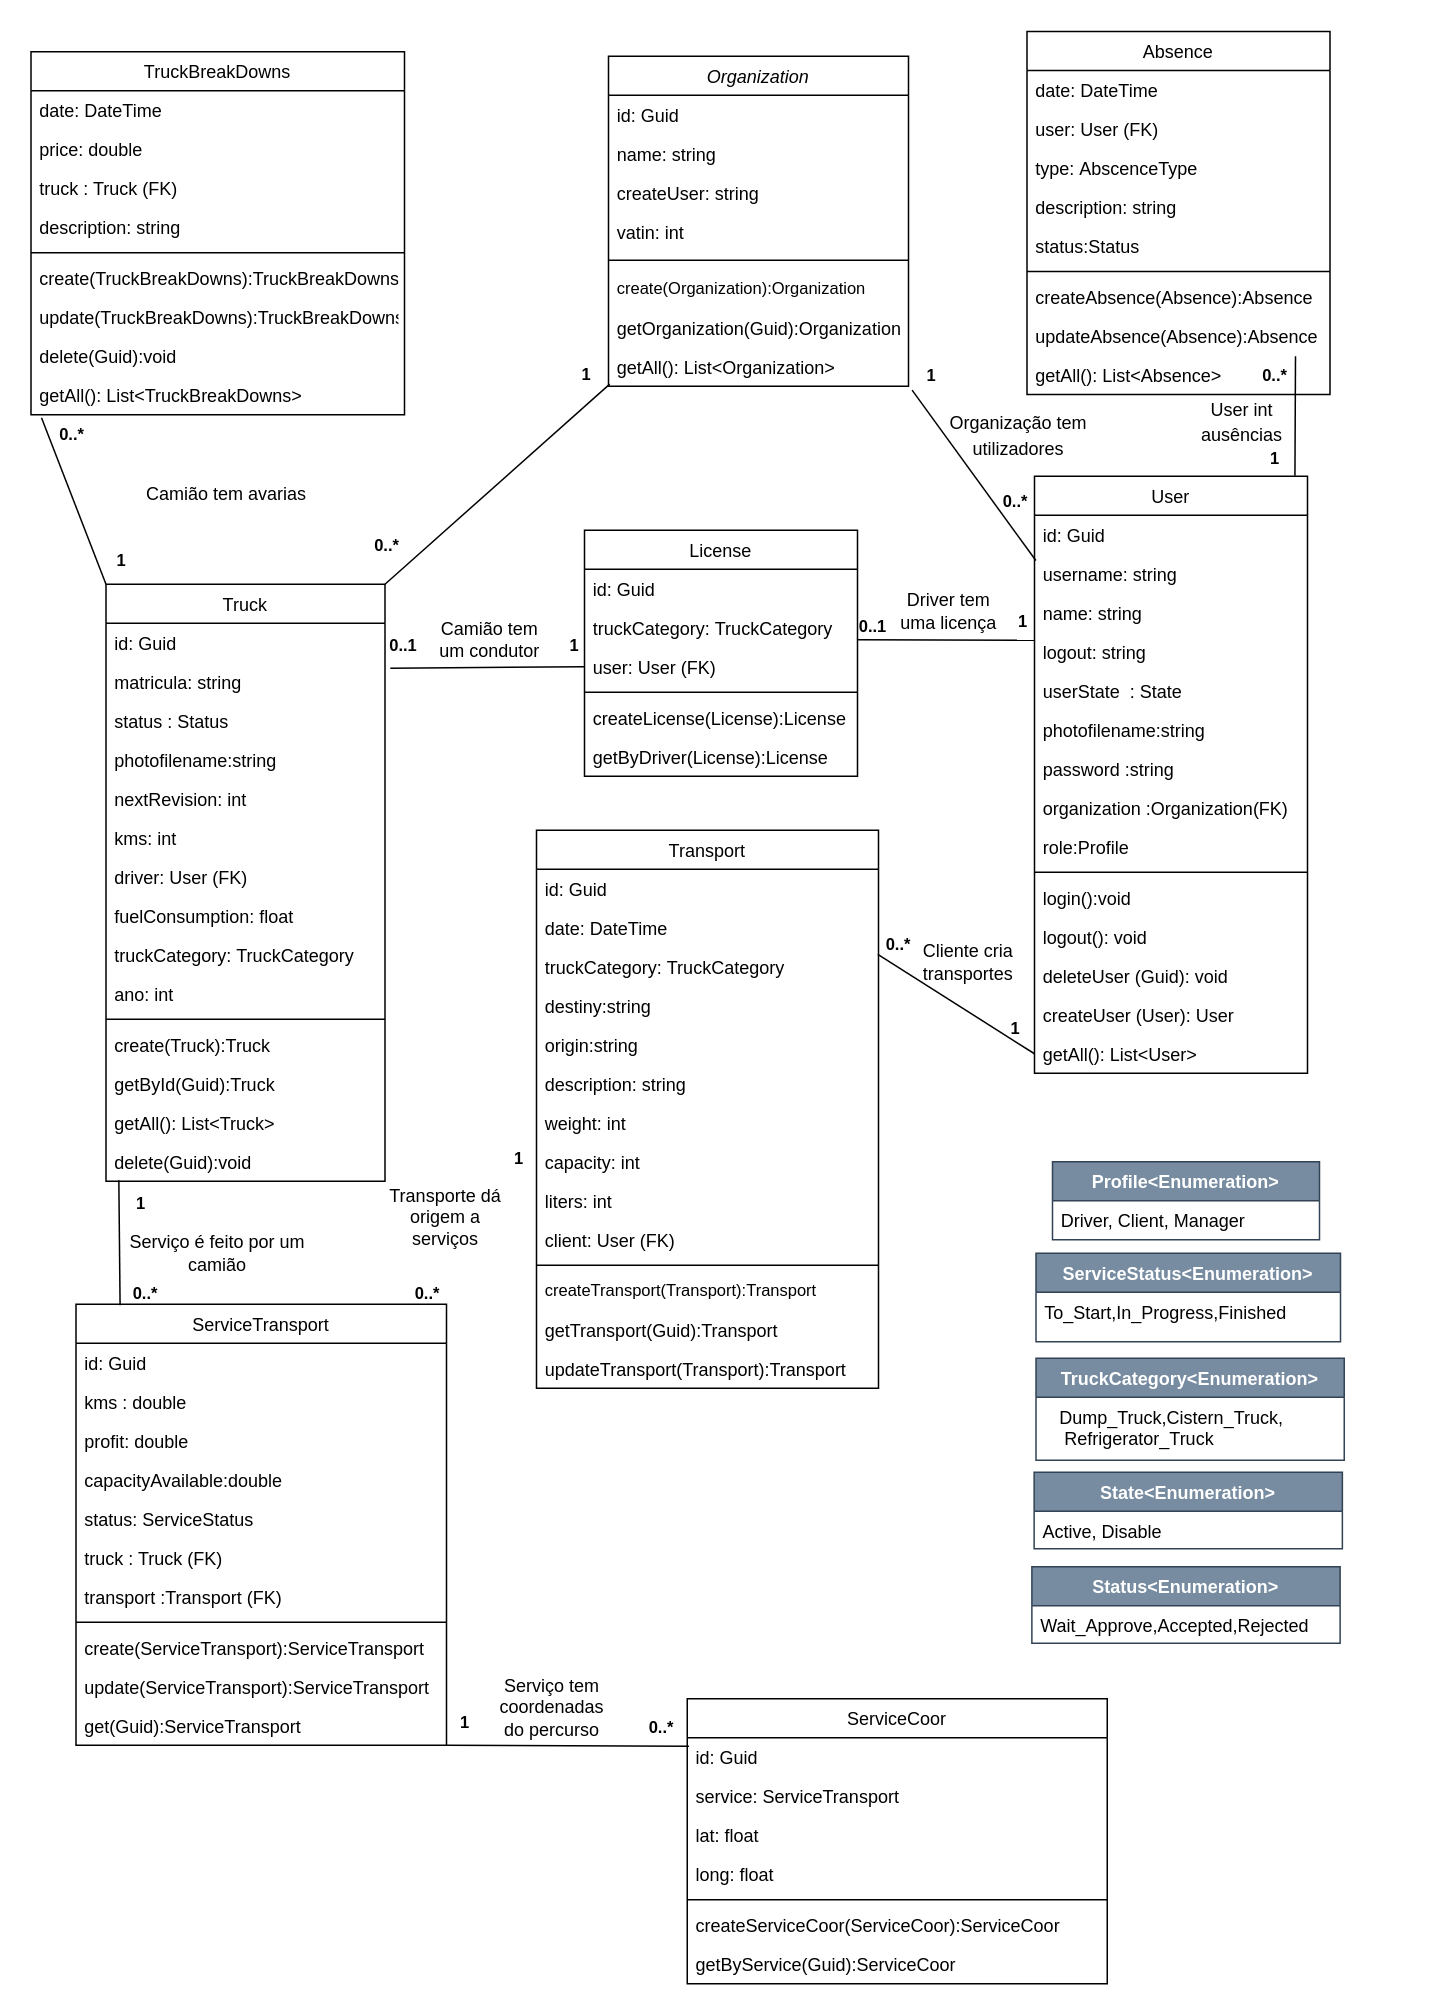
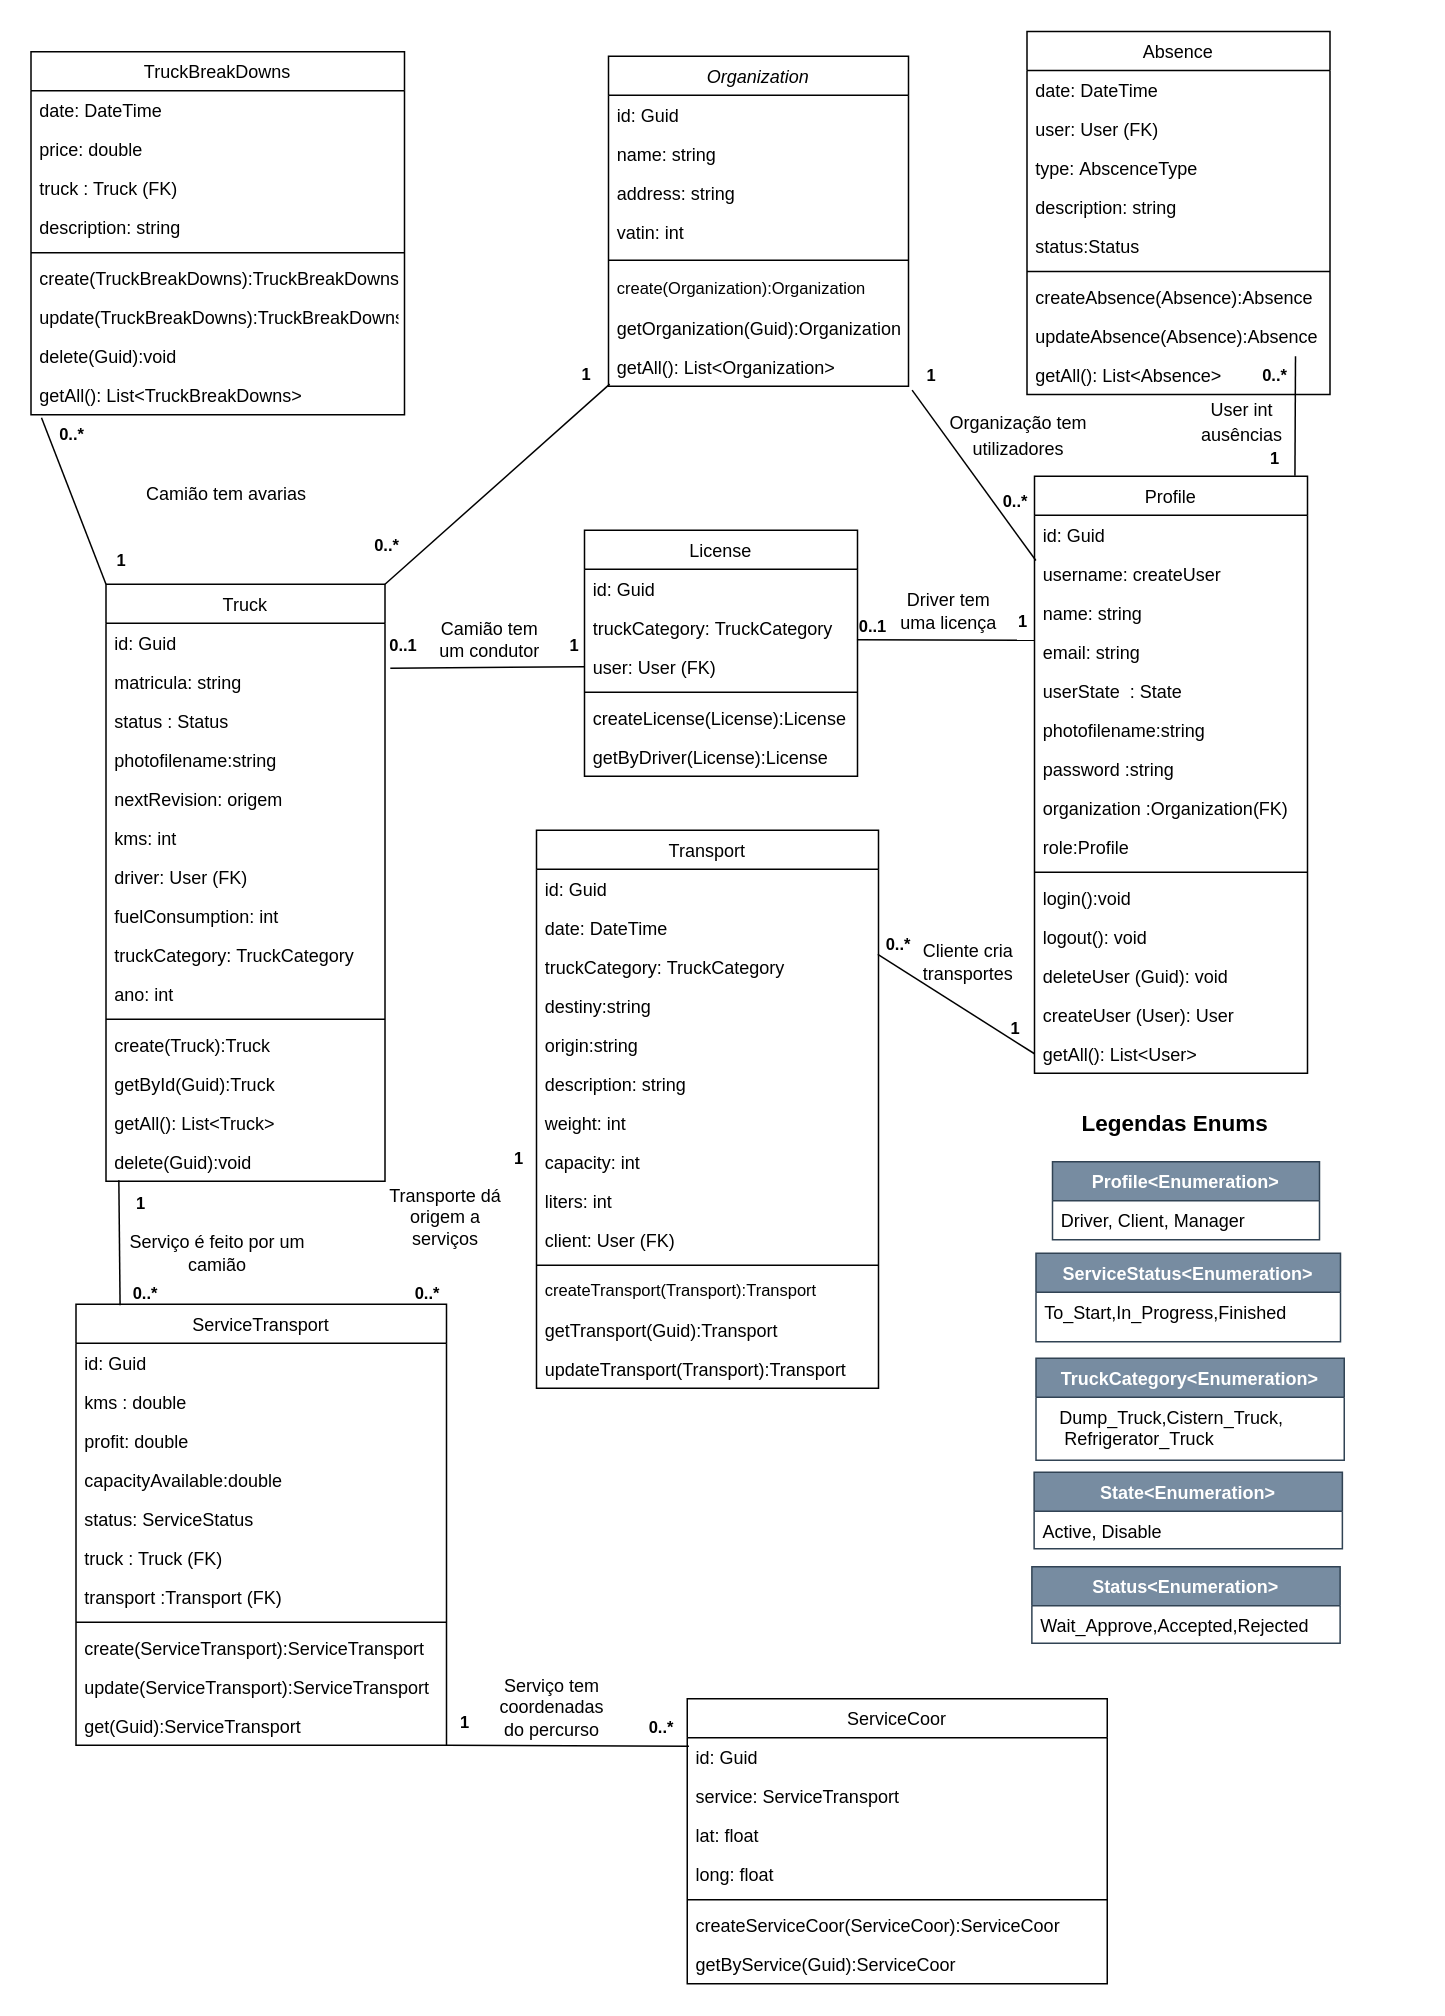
node "createUser: string": label "createUser: string" -> "address: string"
node "User": label "User" -> "Profile"
node "username: string": label "username: string" -> "username: createUser"
node "logout: string": label "logout: string" -> "email: string"
node "nextRevision: int": label "nextRevision: int" -> "nextRevision: origem"
node "fuelConsumption: float": label "fuelConsumption: float" -> "fuelConsumption: int"
node "Legendas Enums": added
